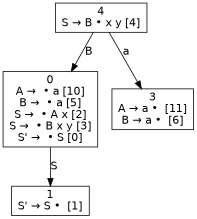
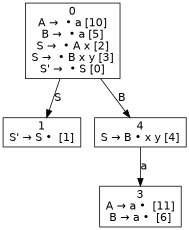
edge "4" -> "0": reversed
